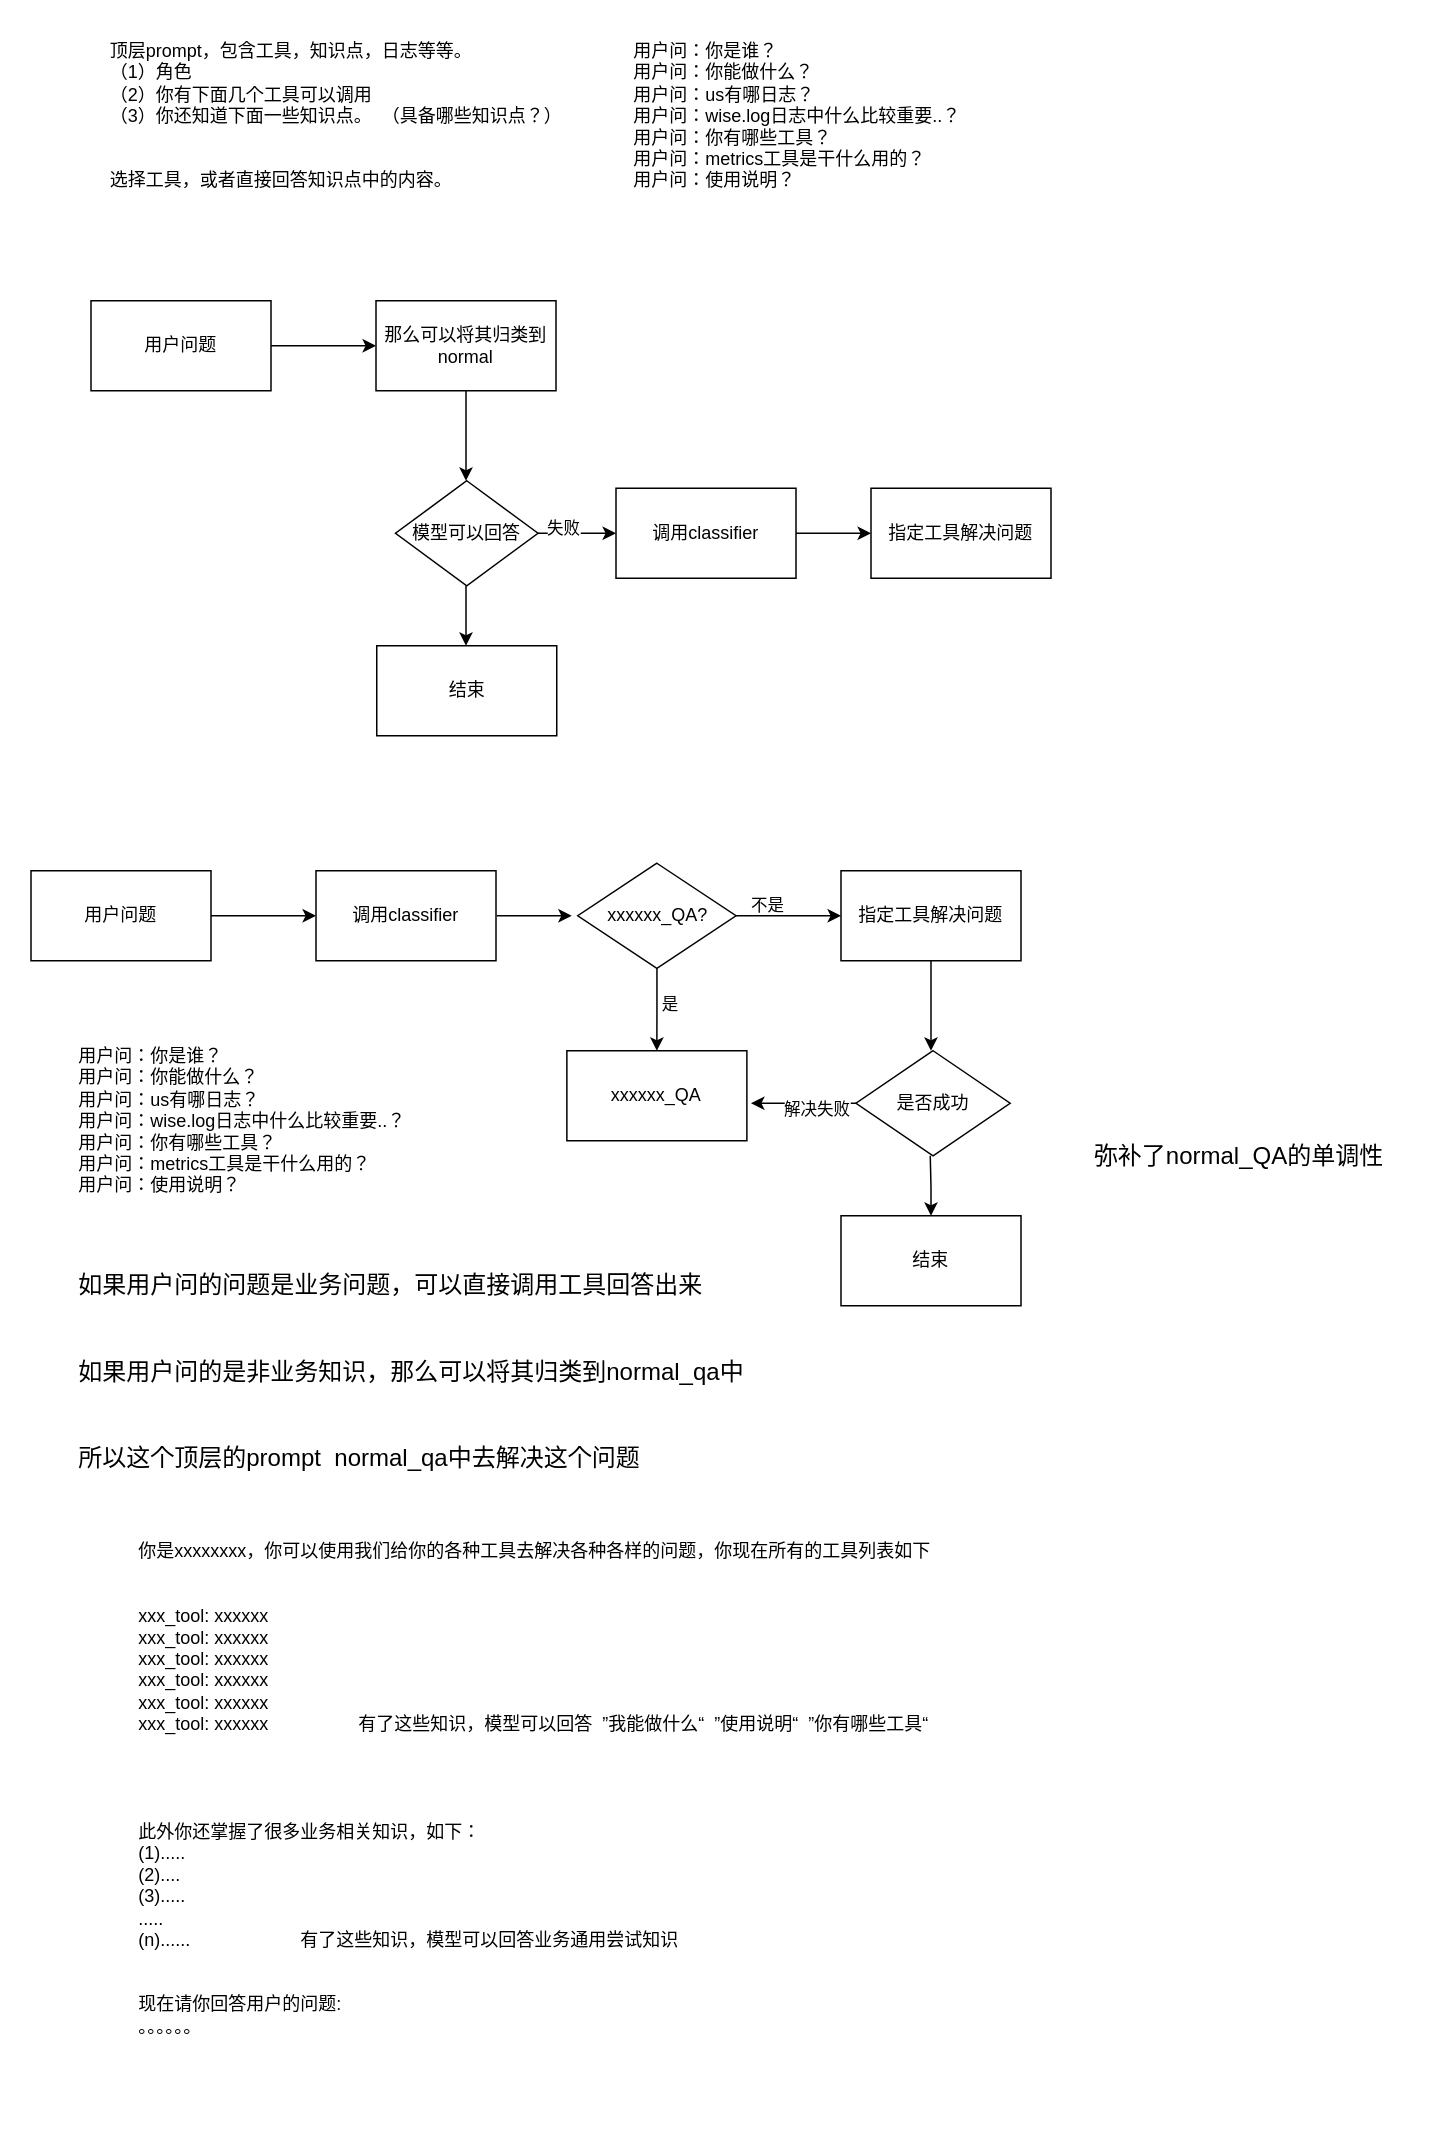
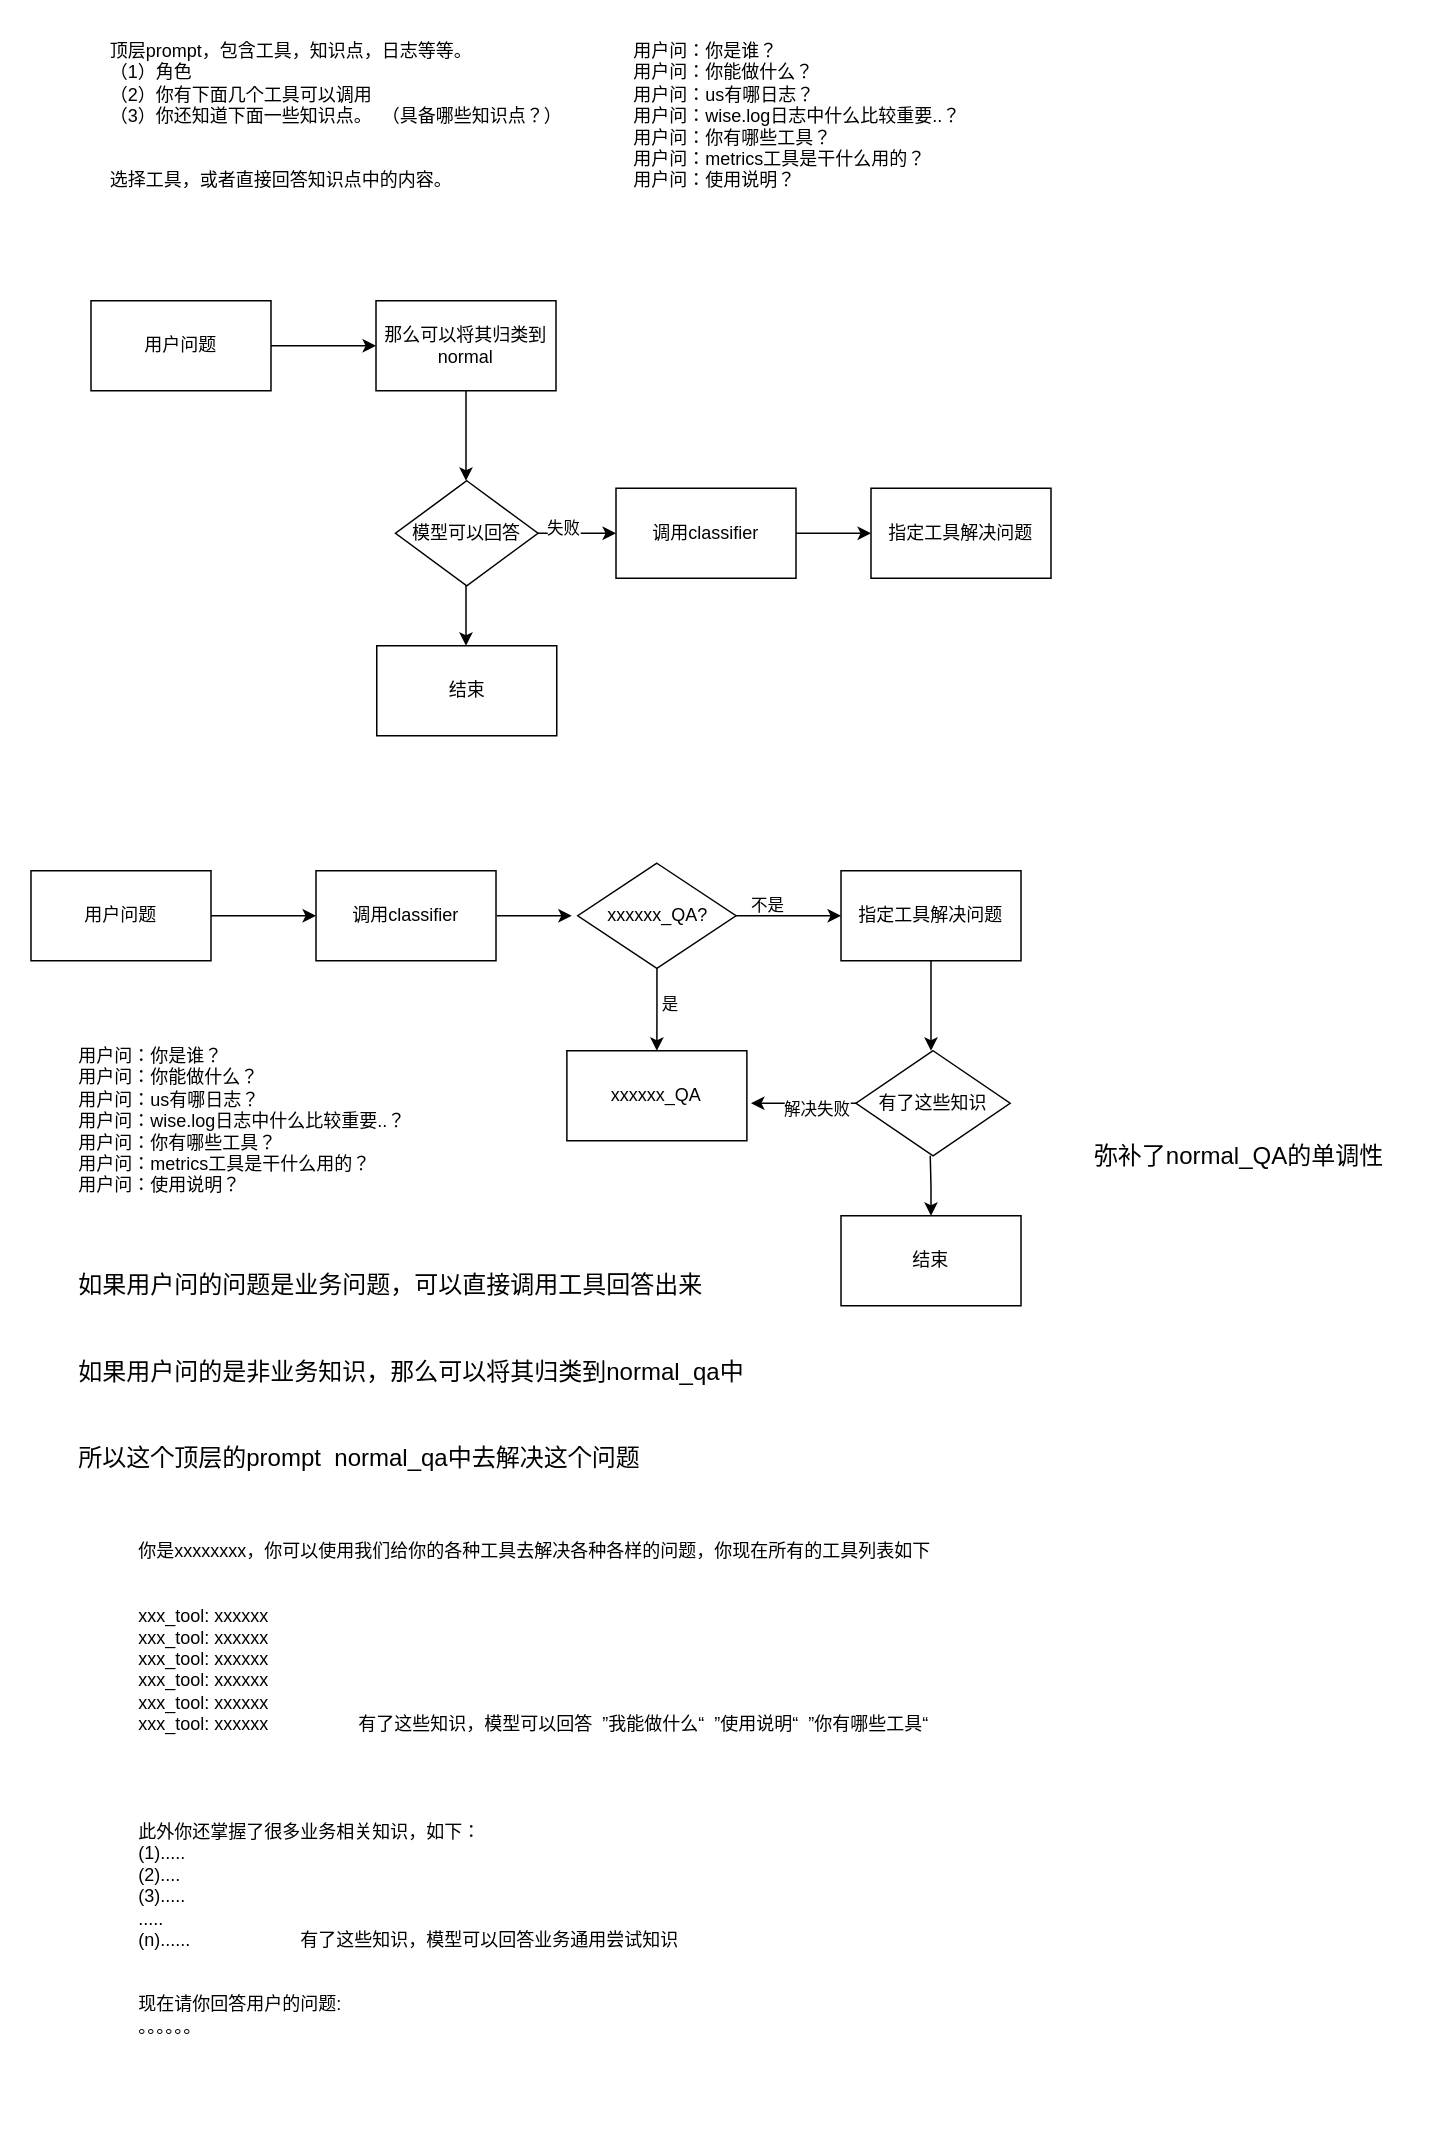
node "是否成功": label "是否成功" -> "有了这些知识"
